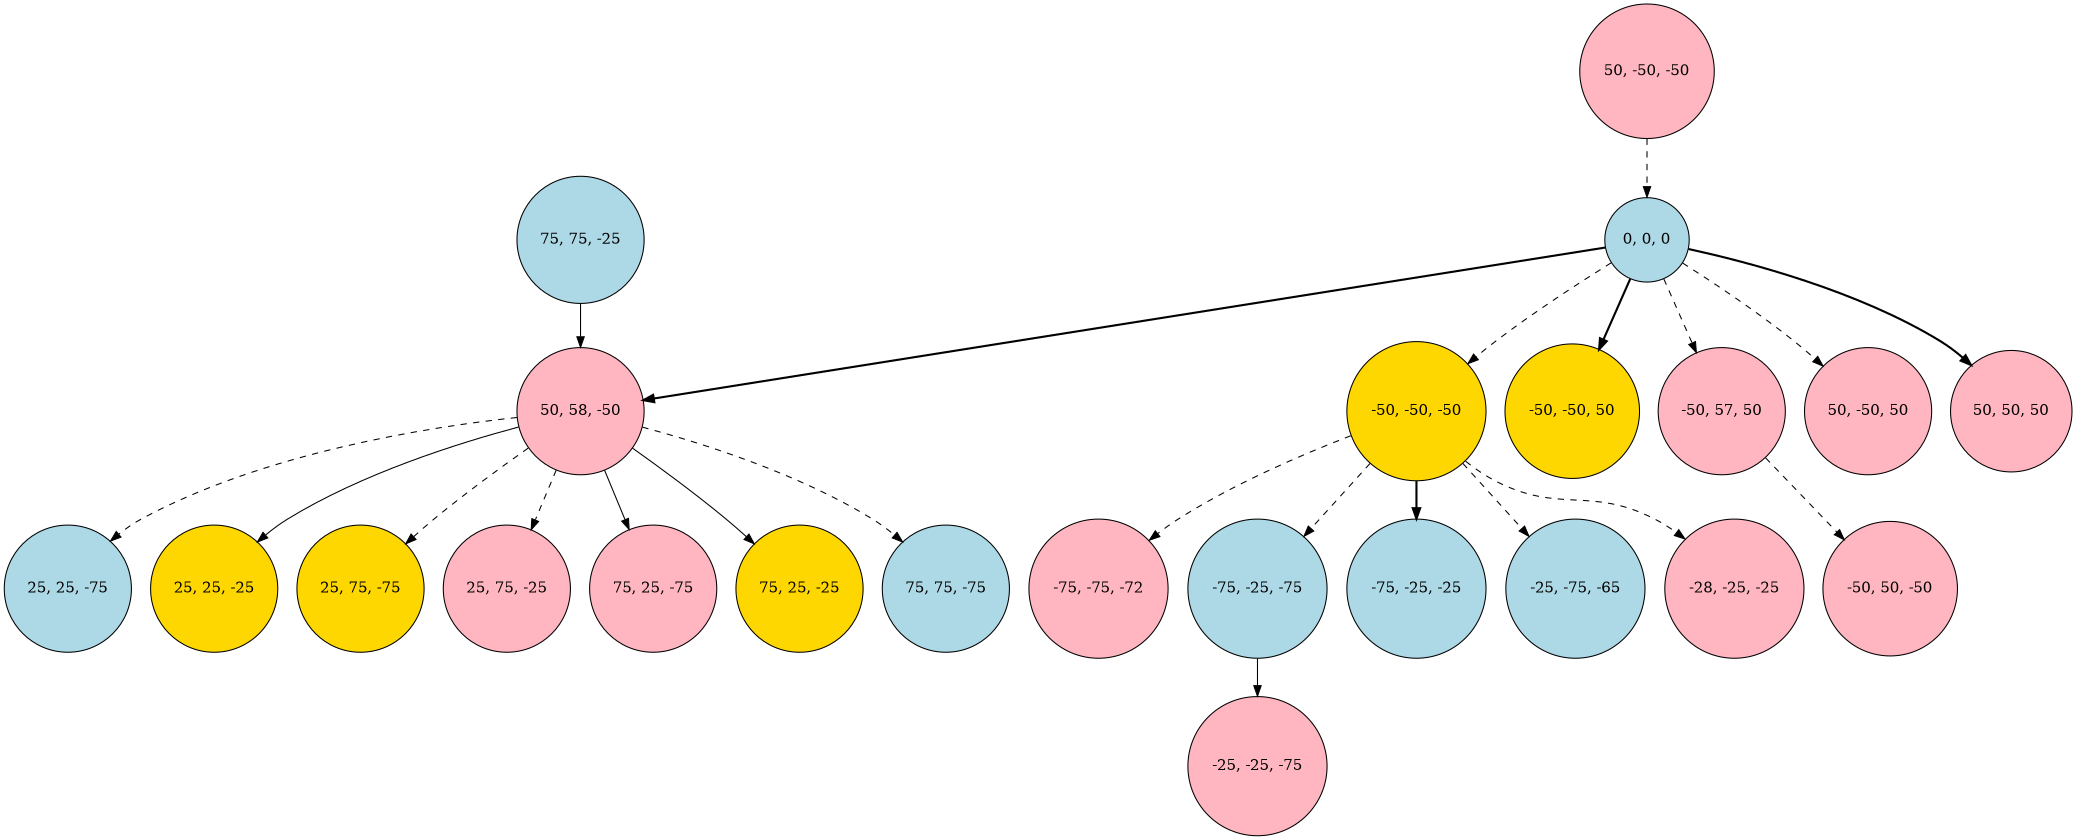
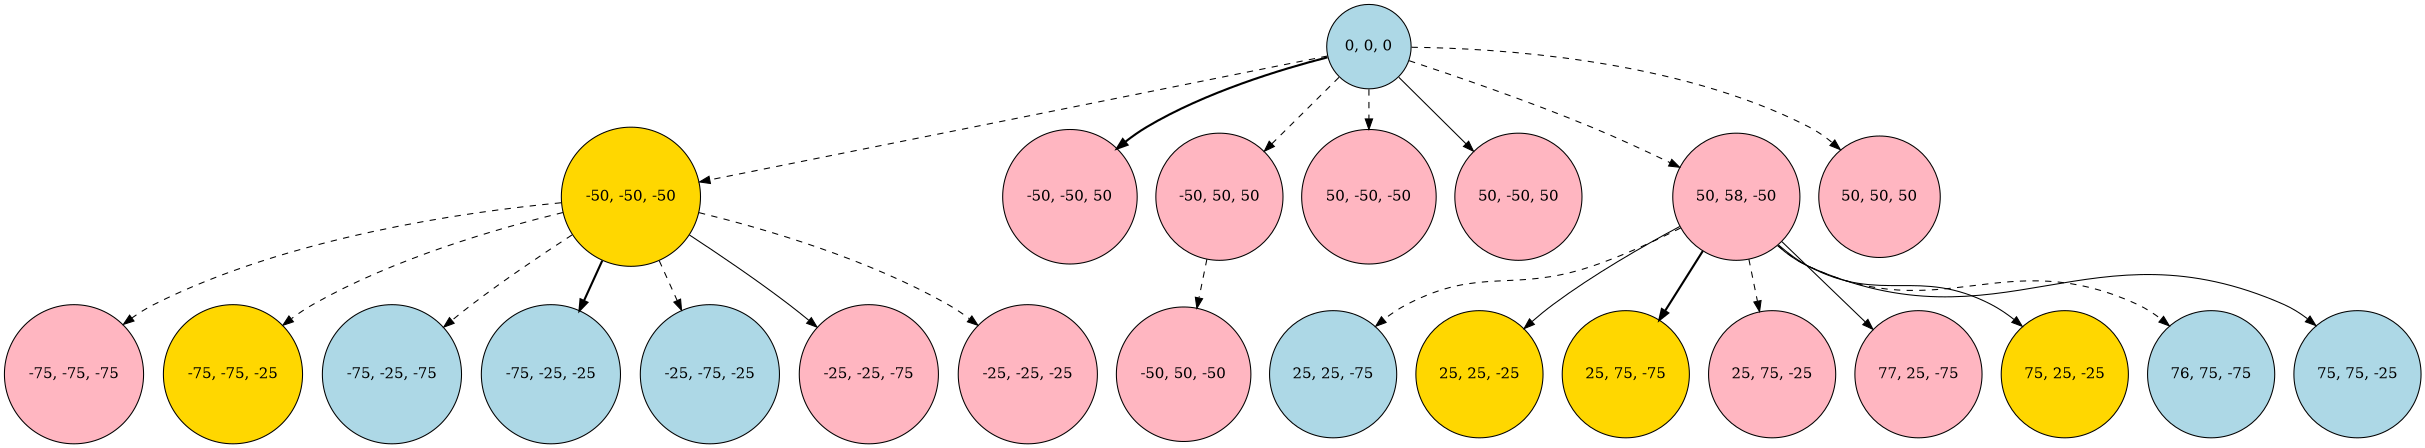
edge "50, -50, -50" -> "0, 0, 0": reversed
edge "0, 0, 0" -> "50, 50, 50": style bold -> dashed
edge "0, 0, 0" -> "50, -50, 50": style dashed -> solid
edge "75, 75, -25" -> "50, 58, -50": reversed
edge "0, 0, 0" -> "50, 58, -50": style bold -> dashed
node "-75, -75, -25": added
node "-50, -50, 50": fillcolor gold -> lightpink
node "-50, 57, 50": label "-50, 57, 50" -> "-50, 50, 50"
edge "50, 58, -50" -> "25, 75, -75": style dashed -> bold
node "75, 25, -75": label "75, 25, -75" -> "77, 25, -75"
node "75, 75, -75": label "75, 75, -75" -> "76, 75, -75"
node "-75, -75, -72": label "-75, -75, -72" -> "-75, -75, -75"
node "-25, -75, -65": label "-25, -75, -65" -> "-25, -75, -25"
node "-28, -25, -25": label "-28, -25, -25" -> "-25, -25, -25"
edge "-75, -25, -75" -> "-25, -25, -75": now "-50, -50, -50" -> "-25, -25, -75"
